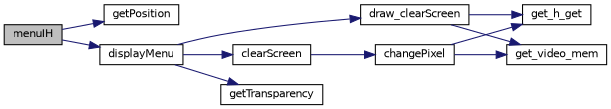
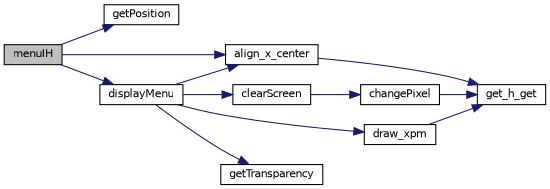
node "draw_clearScreen": label "draw_clearScreen" -> "draw_xpm"
node "align_x_center": added
node "get_video_mem": removed
